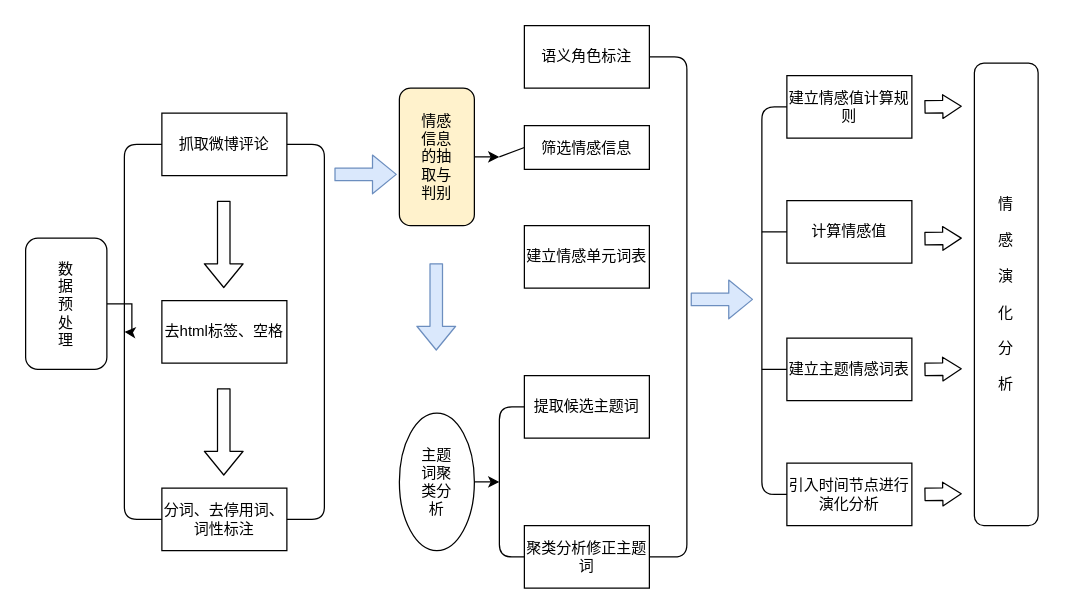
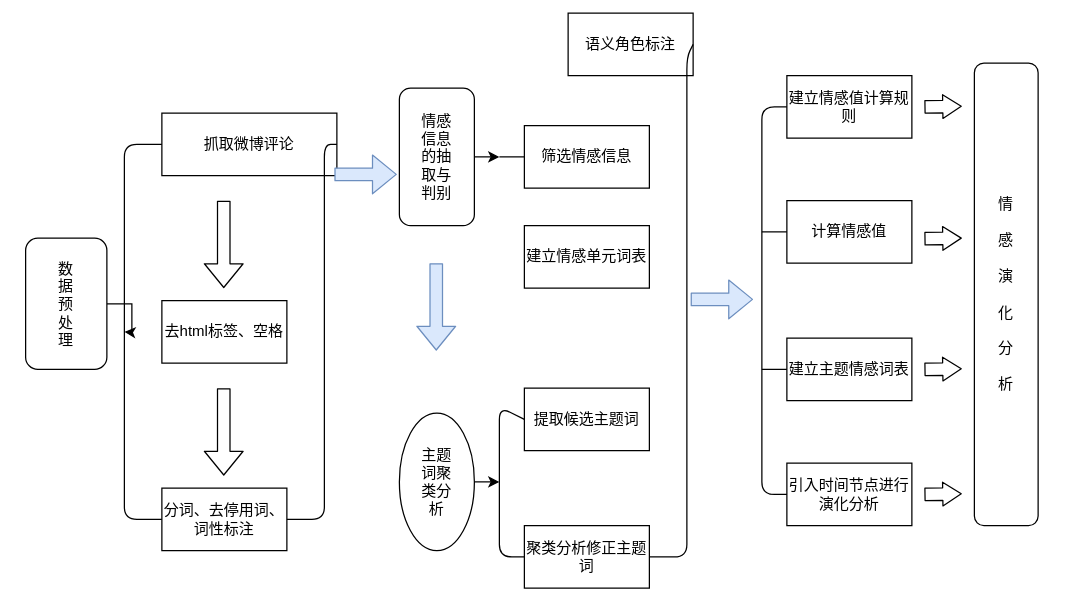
node "语义角色标注": moved (587, 57) -> (631, 44)
node "抓取微博评论": size 125x63 -> 175x63
node "筛选情感信息": size 125x44 -> 125x63
node "情感 信息 的抽 取与 判别": fillcolor #fff2cc -> #ffffff
node "提取候选主题词": moved (587, 407) -> (587, 419)
